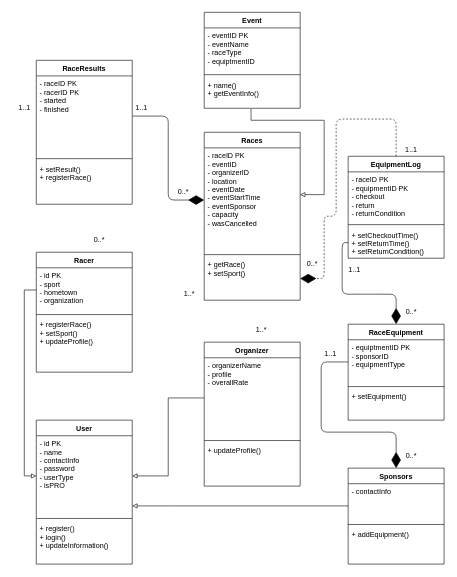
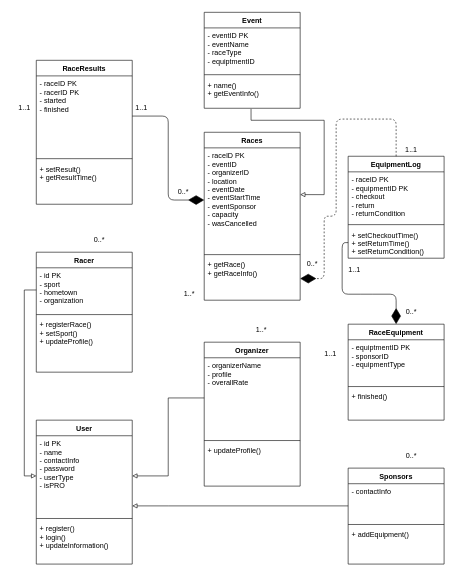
node "+ setResult() + registerRace()": label "+ setResult() + registerRace()" -> "+ setResult() + getResultTime()"
node "+ getRace() + setSport()": label "+ getRace() + setSport()" -> "+ getRace() + getRaceInfo()"
edge "- equiptmentID PK - sponsorID - equipmentType" -> "Sponsors": removed
node "+ setEquipment()": label "+ setEquipment()" -> "+ finished()"
